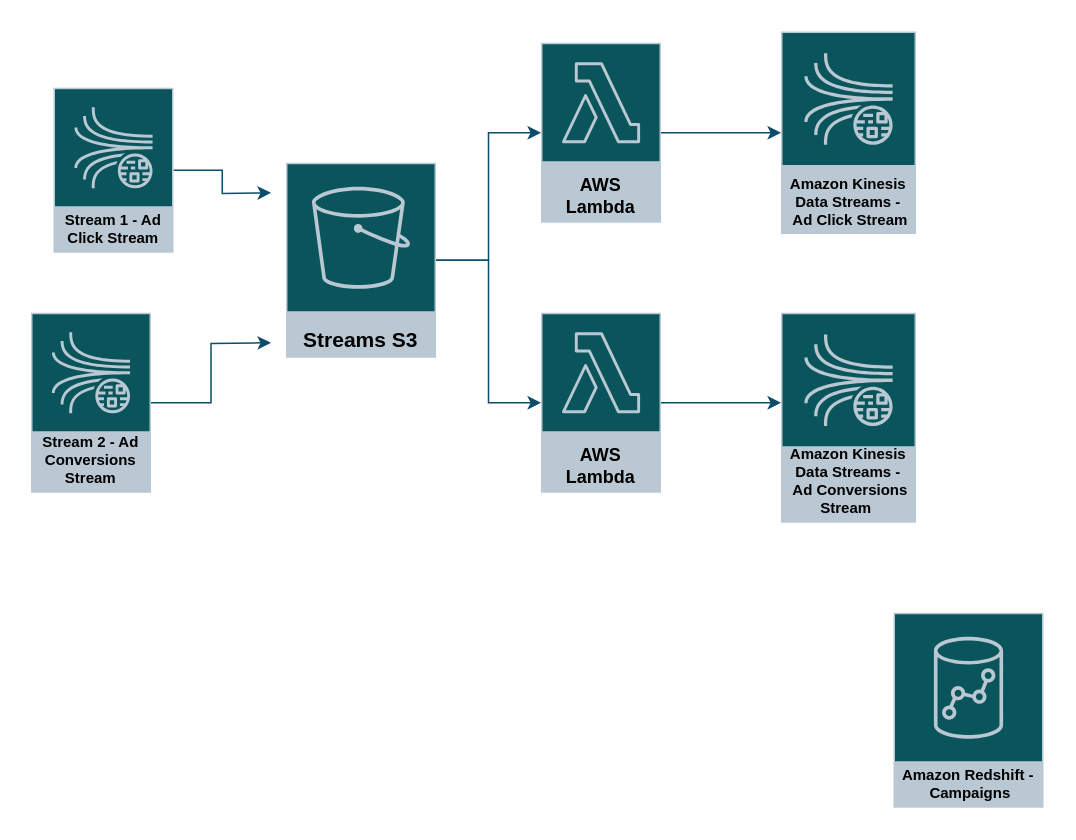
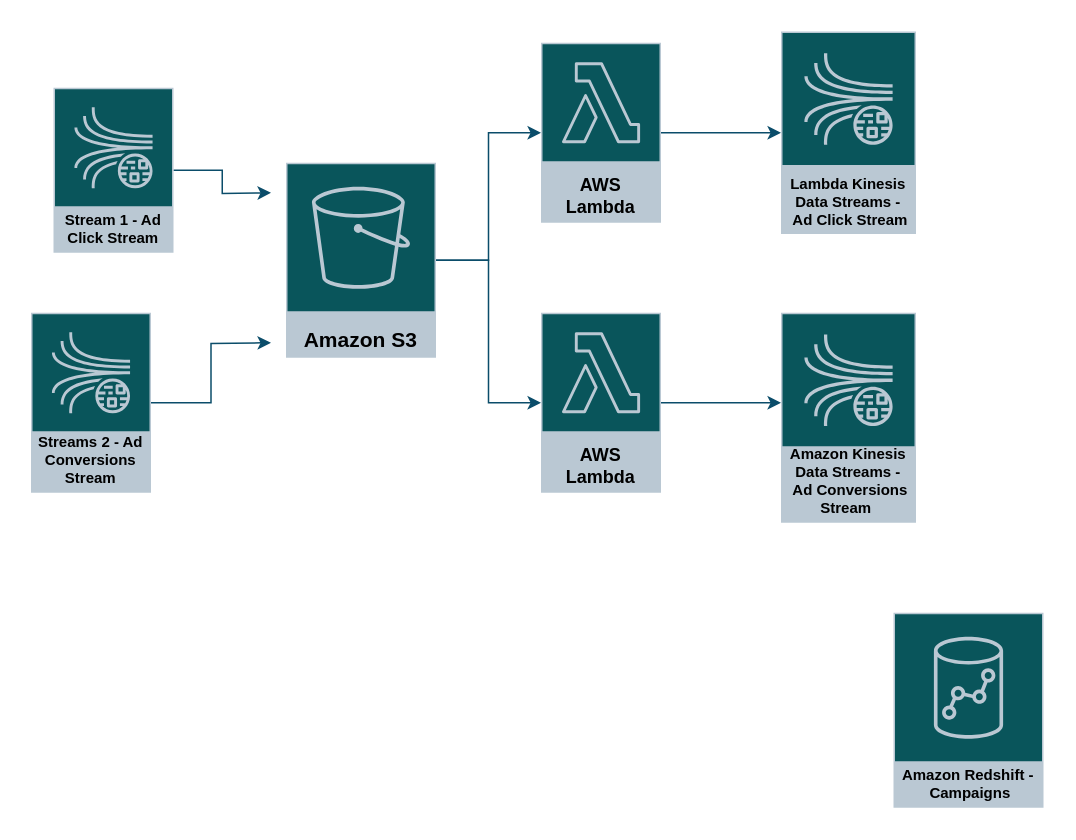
node "Amazon Kinesis Data Streams - Ad Click Stream": label "Amazon Kinesis Data Streams - Ad Click Stream" -> "Lambda Kinesis Data Streams - Ad Click Stream"
node "Streams S3": label "Streams S3" -> "Amazon S3"
node "Stream 2 - Ad Conversions Stream": label "Stream 2 - Ad Conversions Stream" -> "Streams 2 - Ad Conversions Stream"
